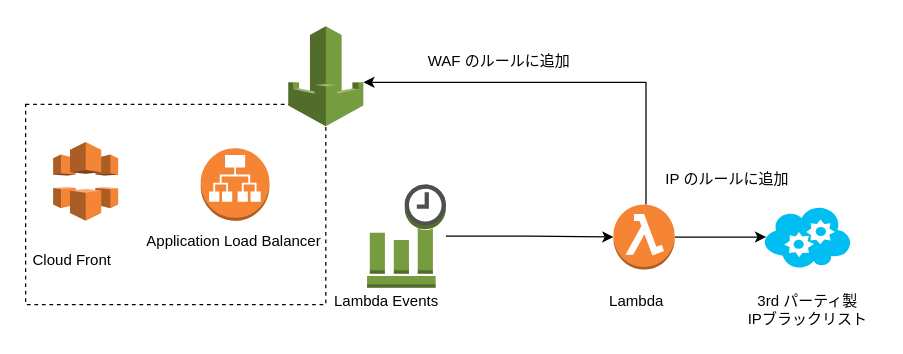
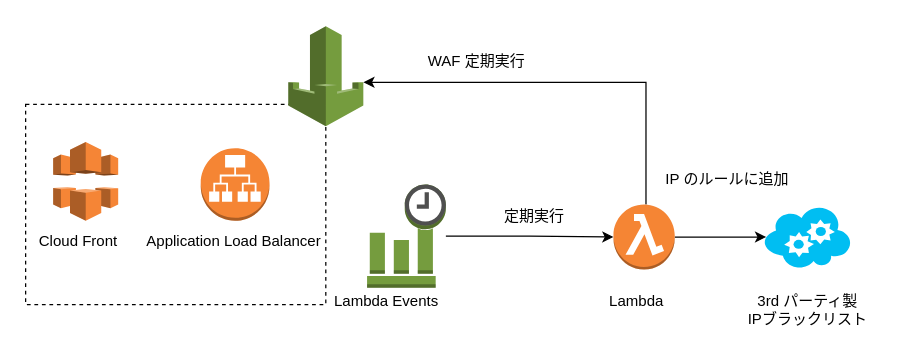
node "WAF のルールに追加": label "WAF のルールに追加" -> "WAF 定期実行"
node "定期実行": added
node "Cloud Front": moved (81, 261) -> (87, 242)
